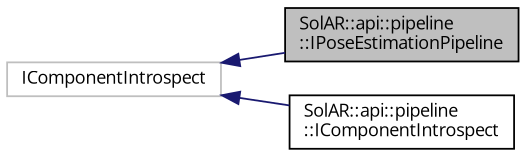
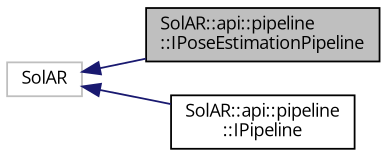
node "IComponentIntrospect": label "IComponentIntrospect" -> "SolAR"
node "SolAR::api::pipeline ::IComponentIntrospect": label "SolAR::api::pipeline ::IComponentIntrospect" -> "SolAR::api::pipeline ::IPipeline"
